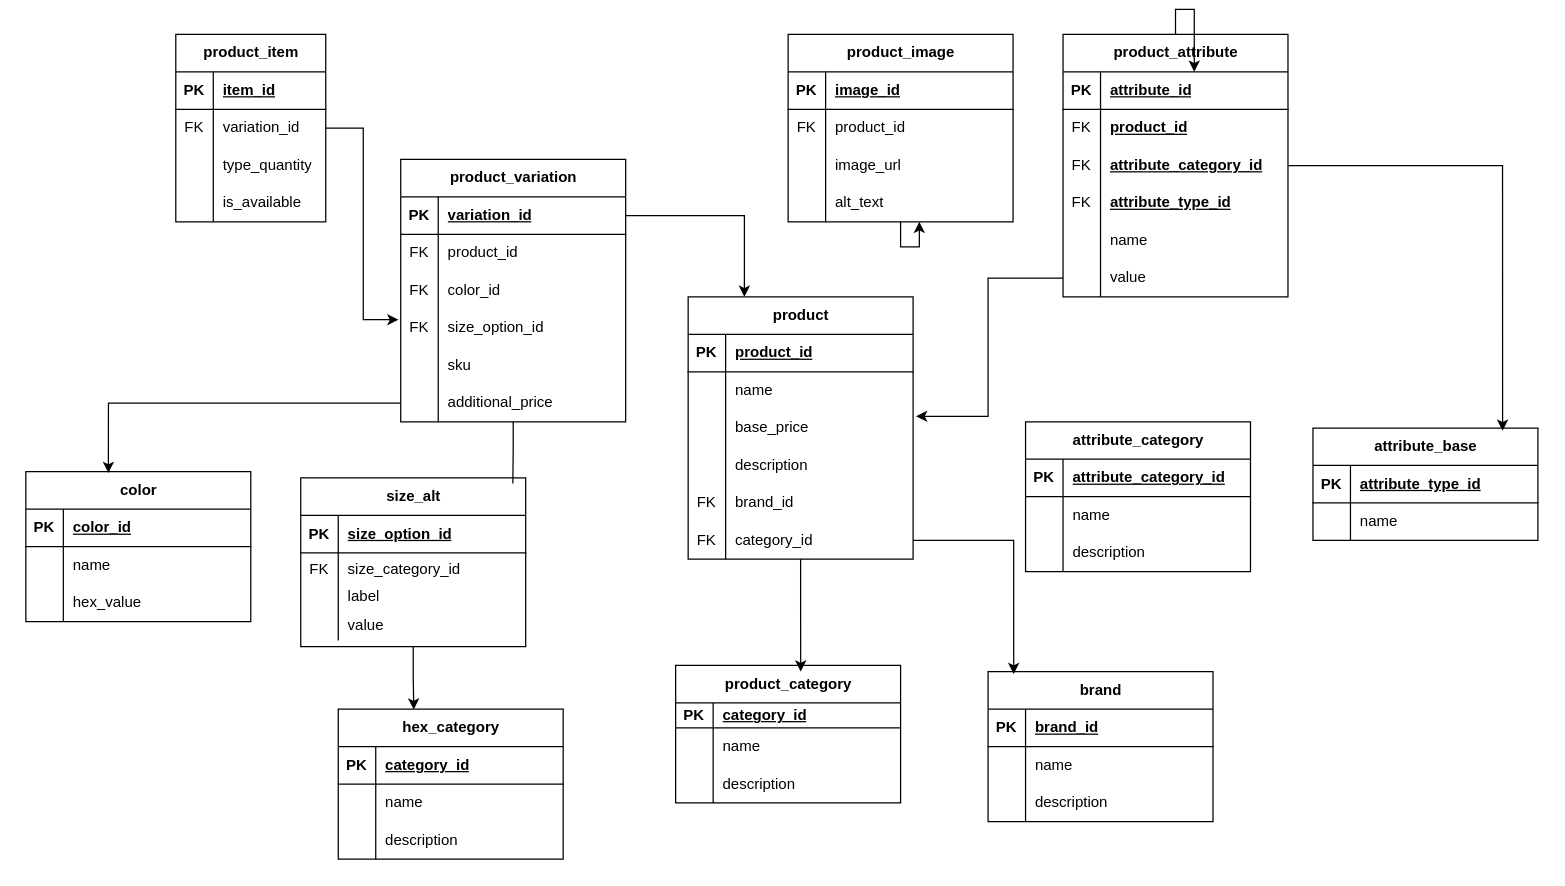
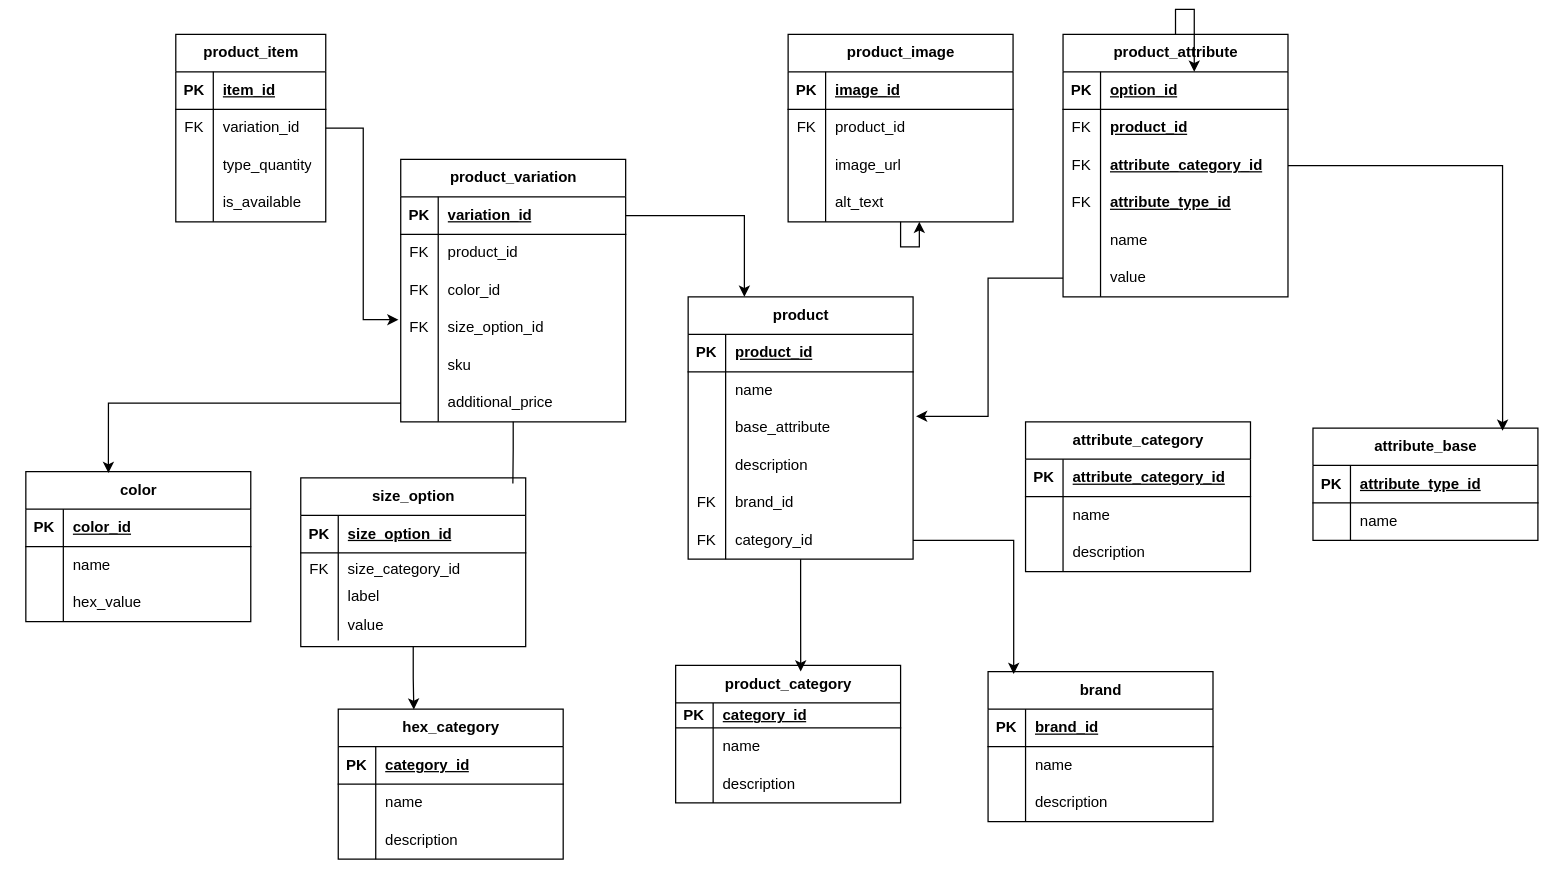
node "attribute_id": label "attribute_id" -> "option_id"
node "base_price": label "base_price" -> "base_attribute"
node "size_alt": label "size_alt" -> "size_option"
